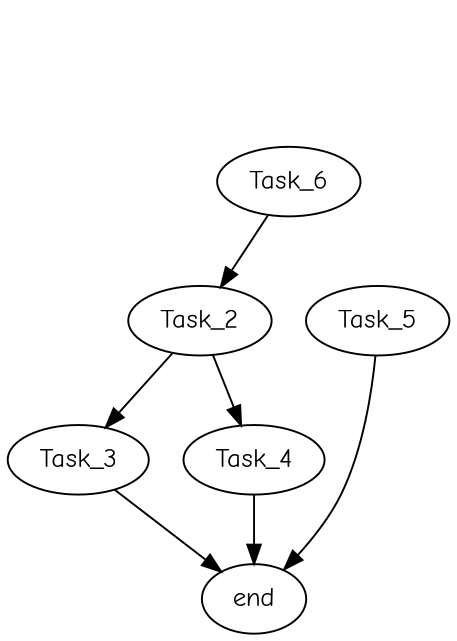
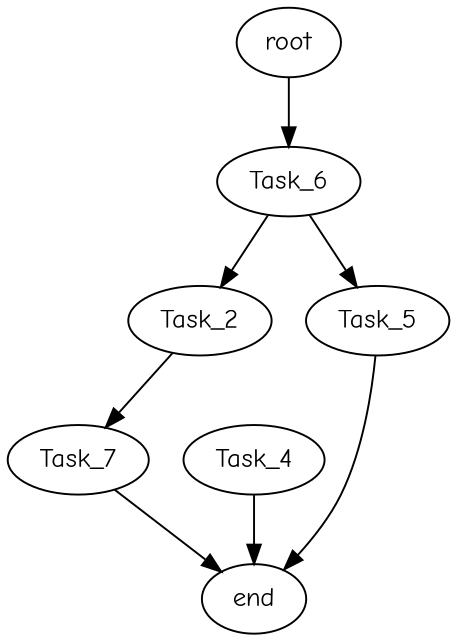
node "root": added
edge "Task_6" -> "Task_5": added
edge "Task_2" -> "Task_4": removed
node "Task_3": label "Task_3" -> "Task_7"
